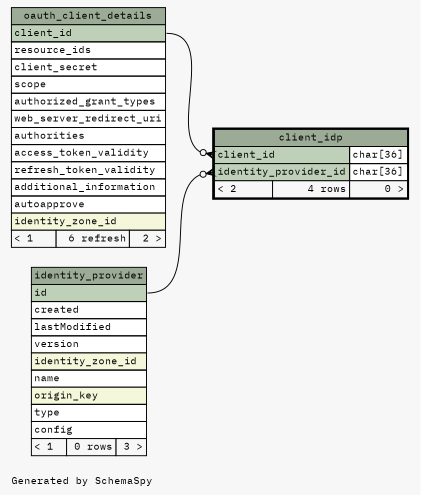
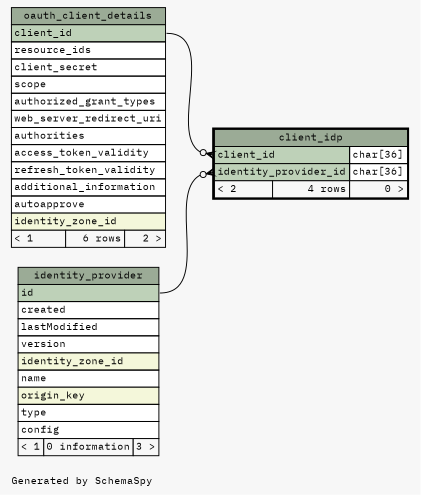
node "oauth_client_details": text "6 refresh" -> "6 rows"
node "identity_provider": text "0 rows" -> "0 information"
